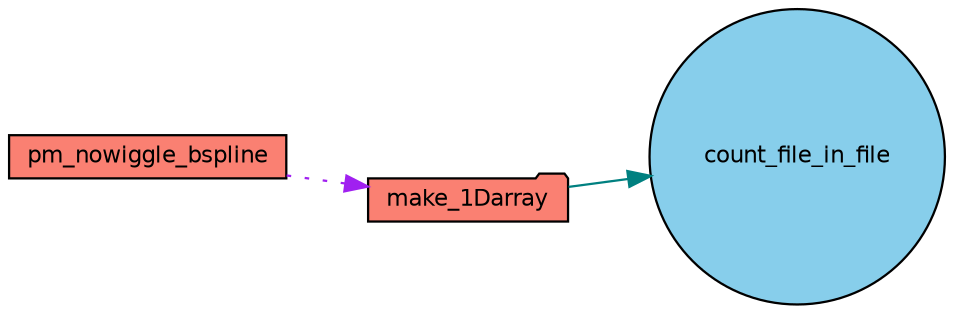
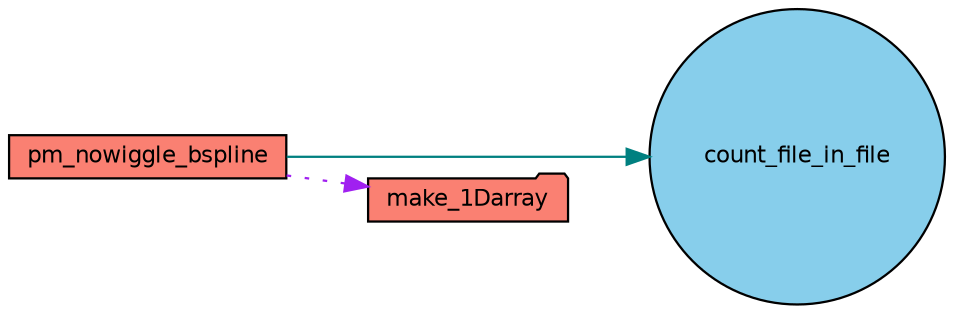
edge "make_1Darray" -> "count_file_in_file": now "pm_nowiggle_bspline" -> "count_file_in_file"
